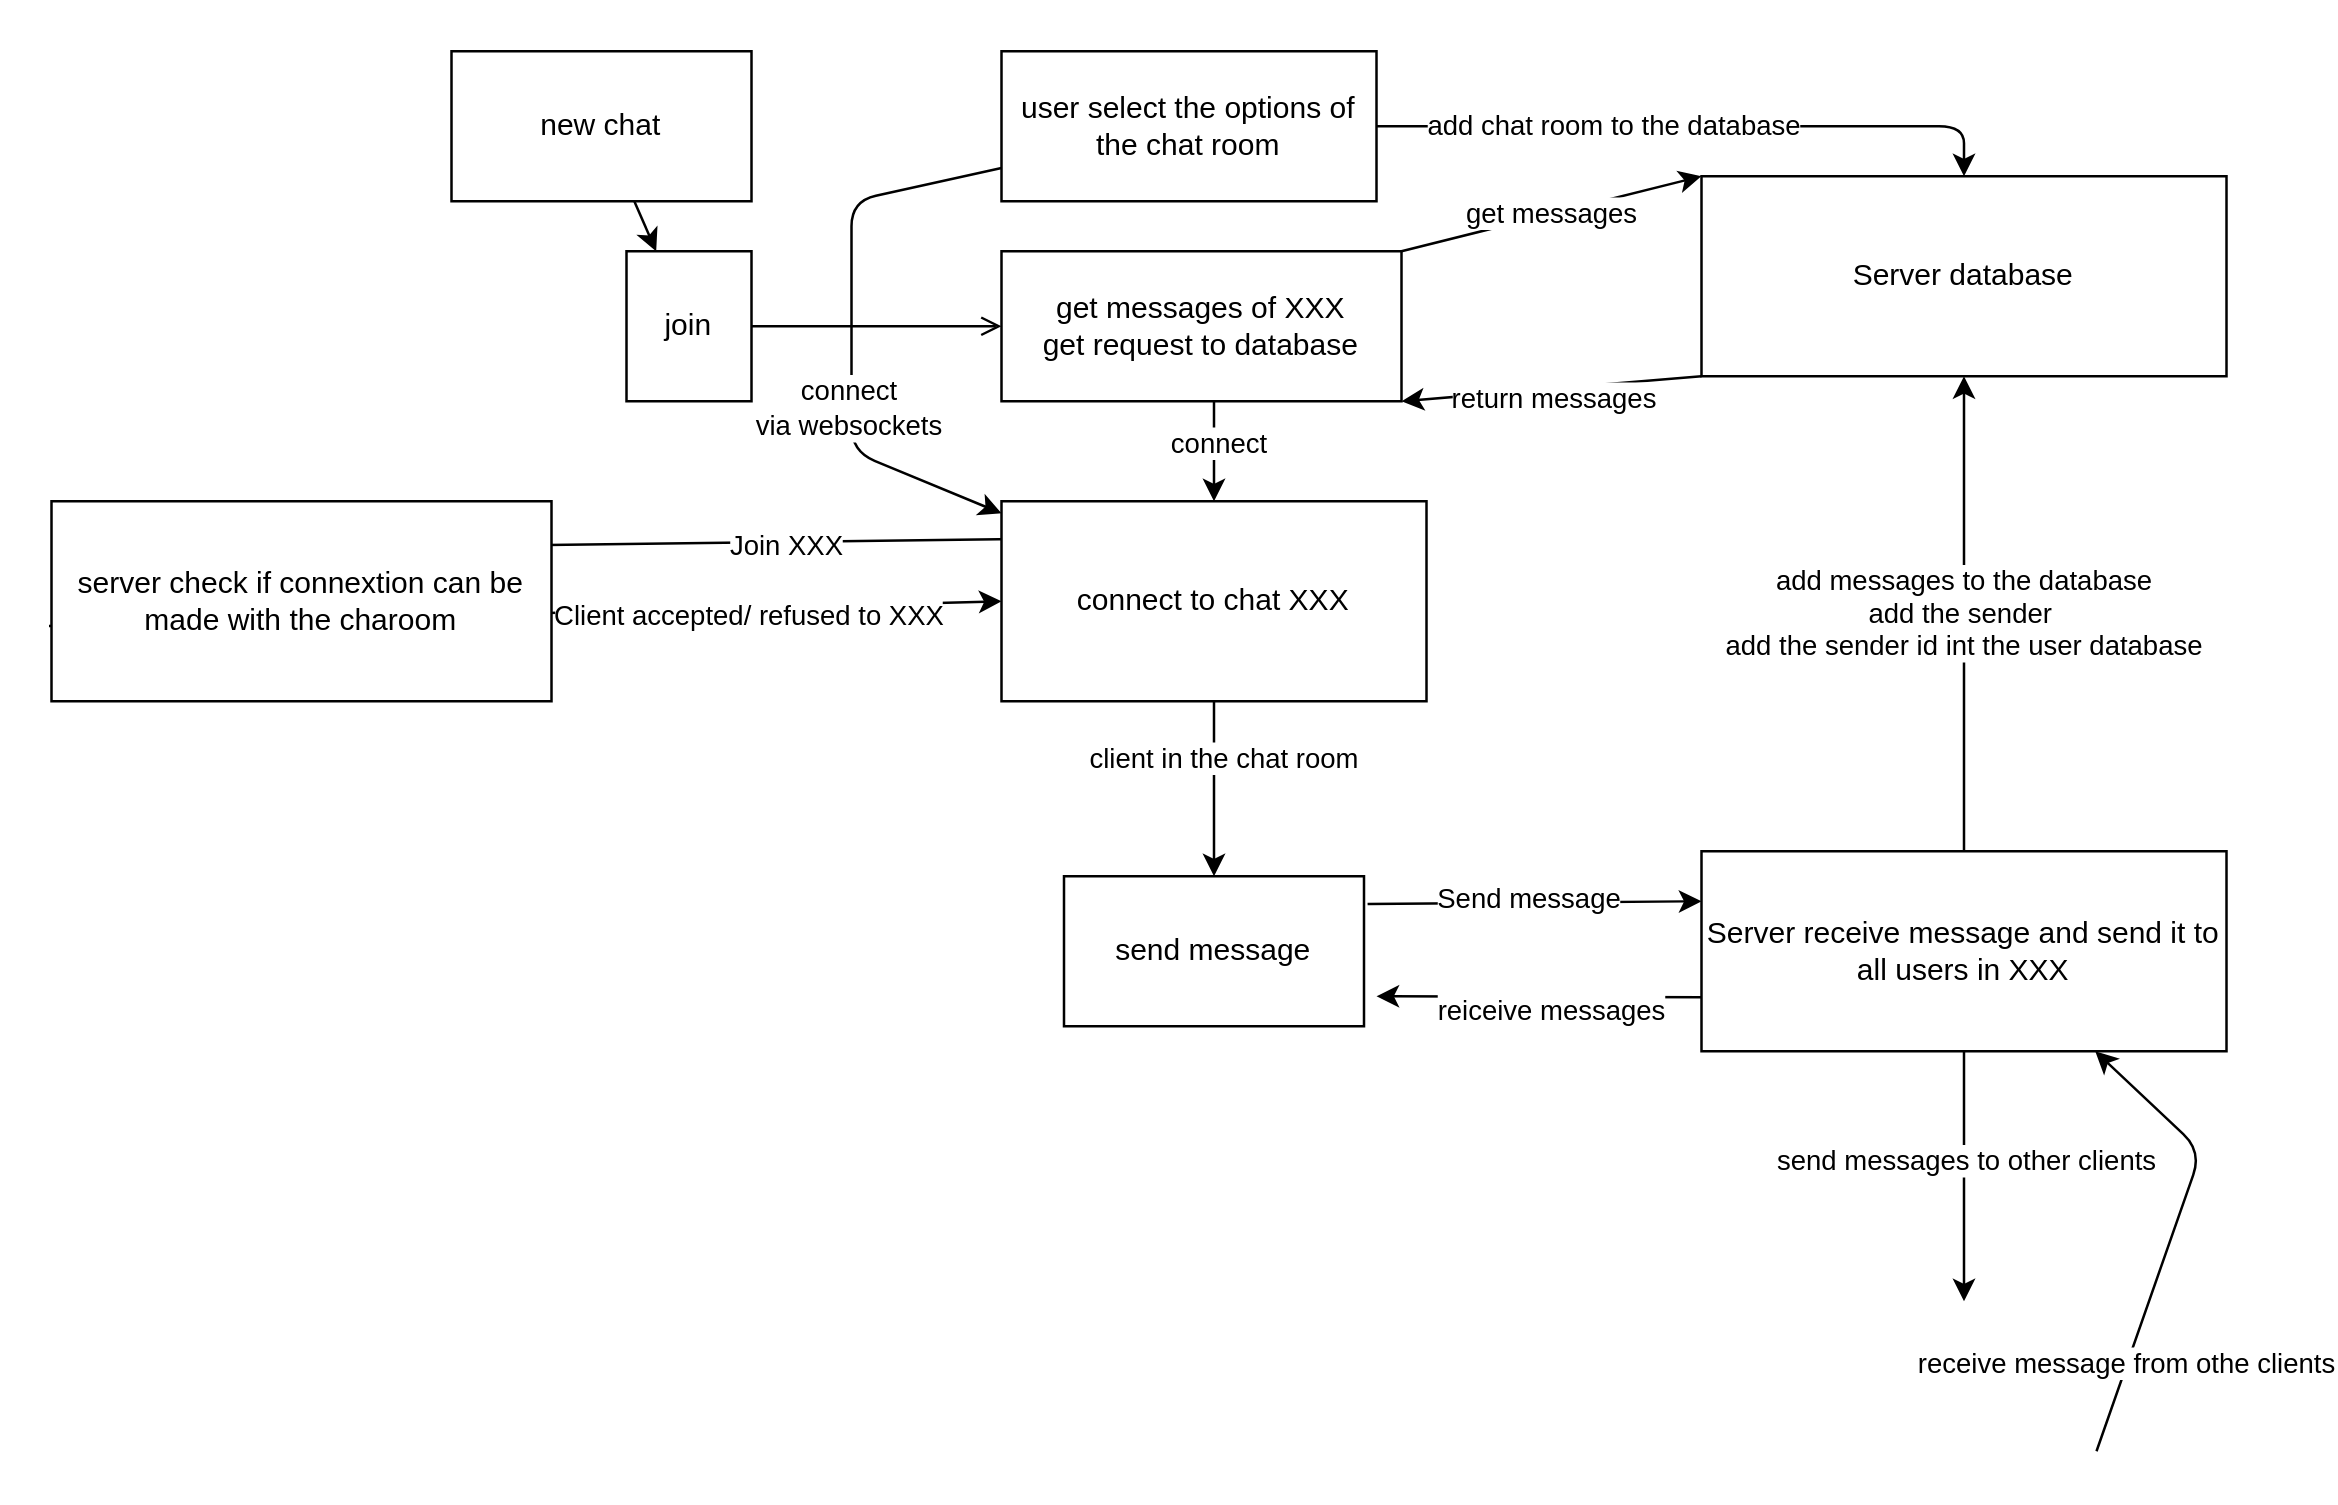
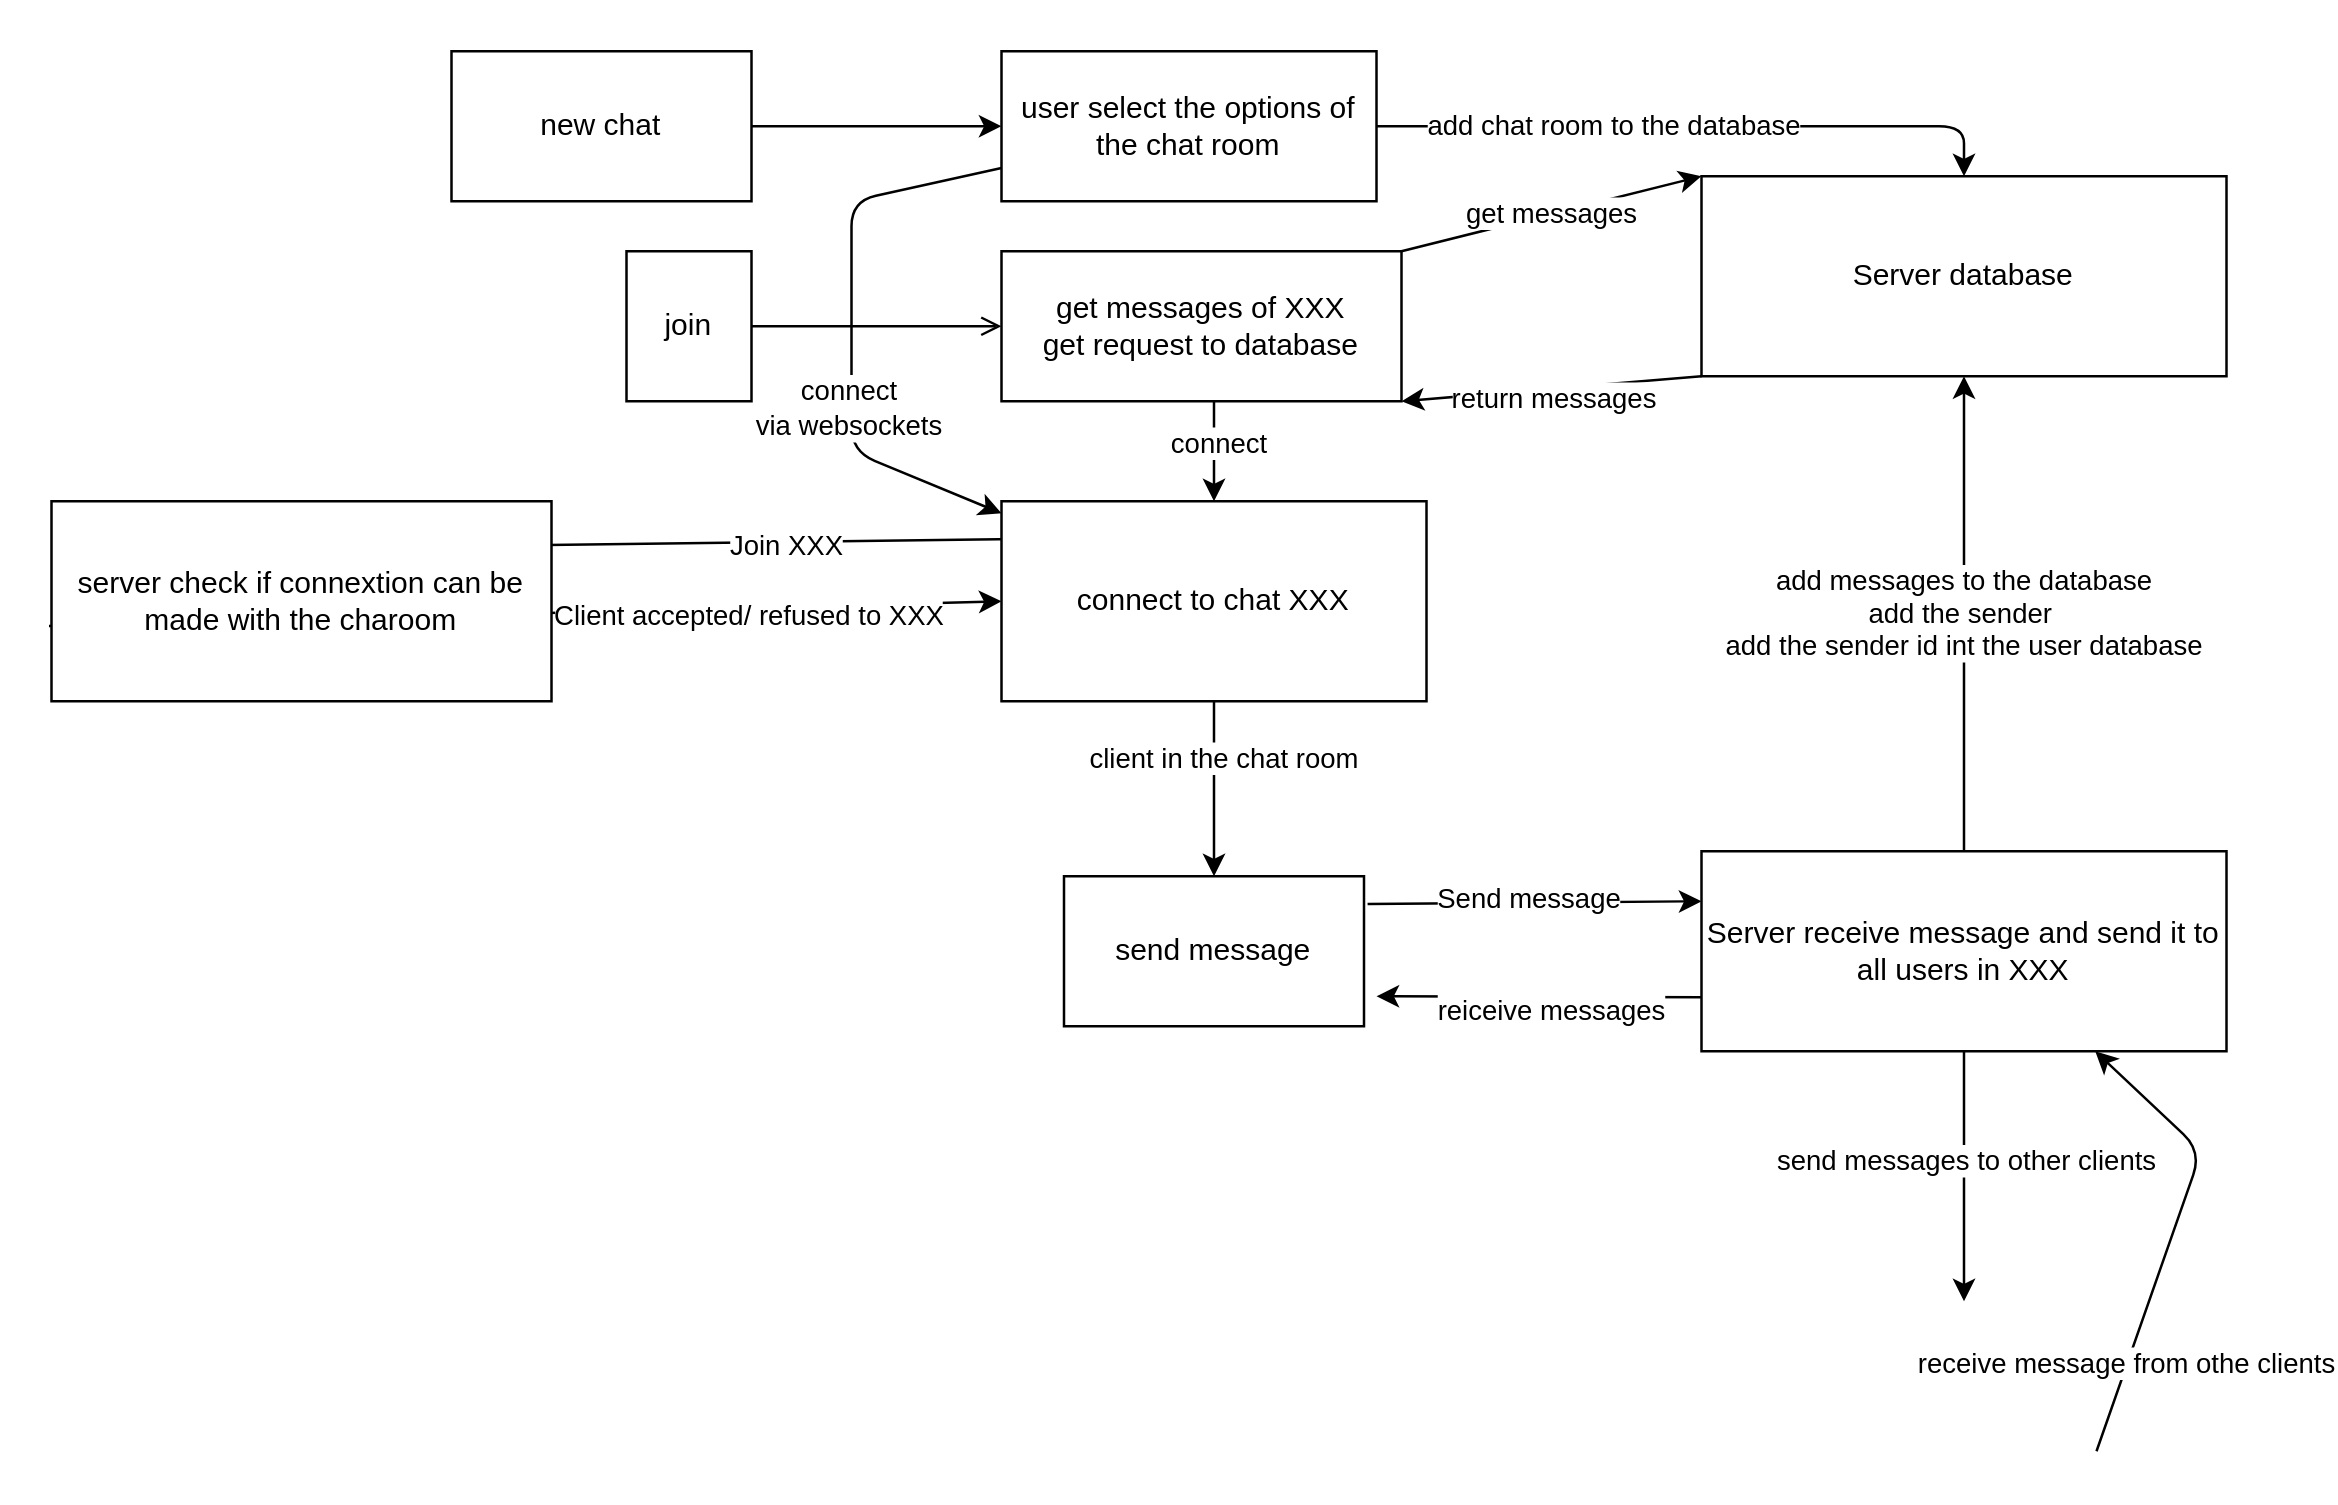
edge "new chat" -> "join": now "new chat" -> "user select the options of the chat room"
